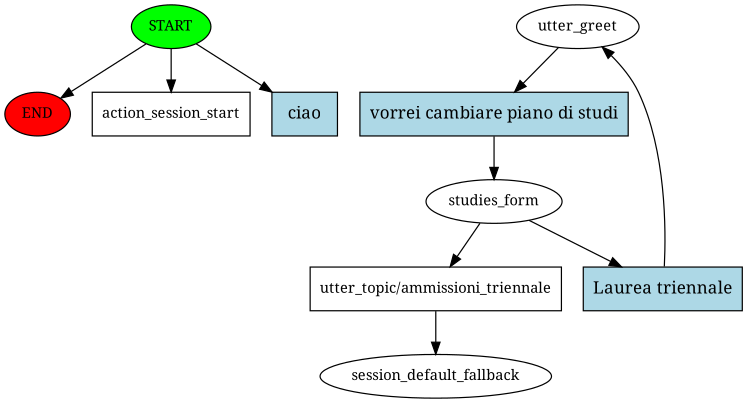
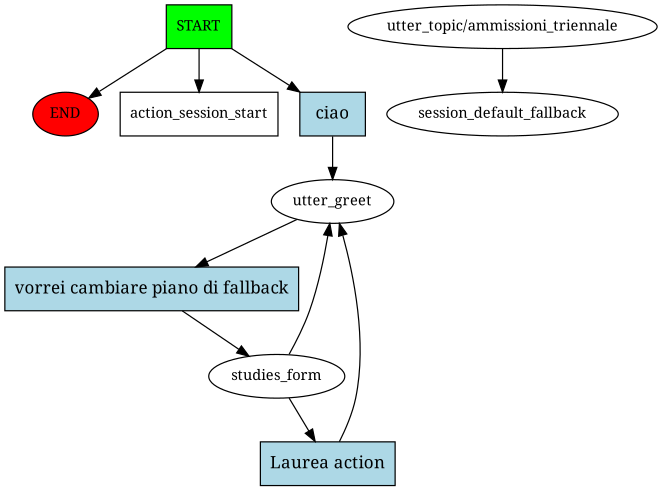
node "START": shape ellipse -> box
node "vorrei cambiare piano di studi": label "vorrei cambiare piano di studi" -> "vorrei cambiare piano di fallback"
edge "ciao" -> "utter_greet": added
edge "studies_form" -> "utter_topic/ammissioni_triennale": now "studies_form" -> "utter_greet"
node "utter_topic/ammissioni_triennale": shape box -> ellipse
node "Laurea triennale": label "Laurea triennale" -> "Laurea action"
